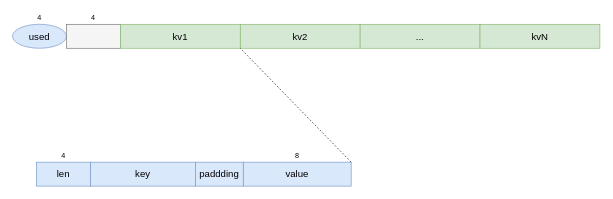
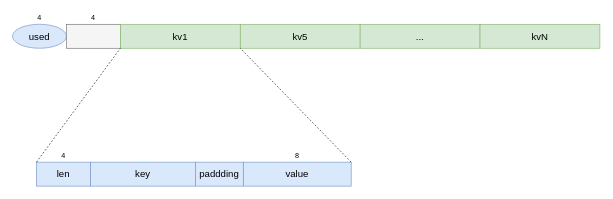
node "kv2": label "kv2" -> "kv5"
edge "kv1" -- "len": added
